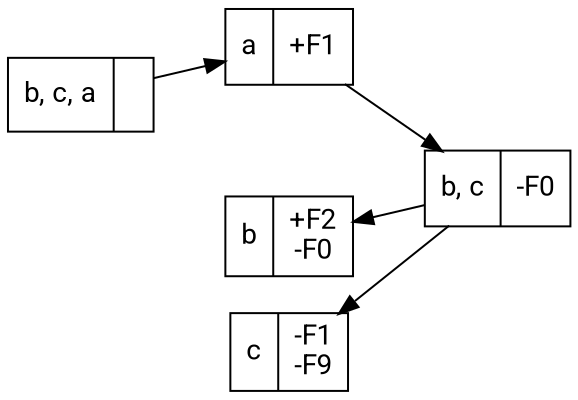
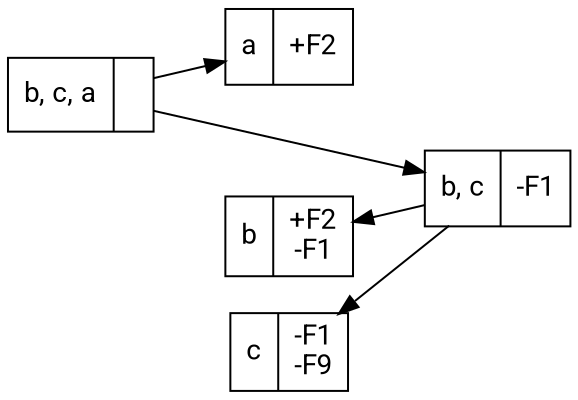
node "a": text "+F1" -> "+F2"
edge "a" -> "b, c": now "b, c, a" -> "b, c"
node "b, c": text "-F0" -> "-F1"
node "b": text "-F0" -> "-F1"
